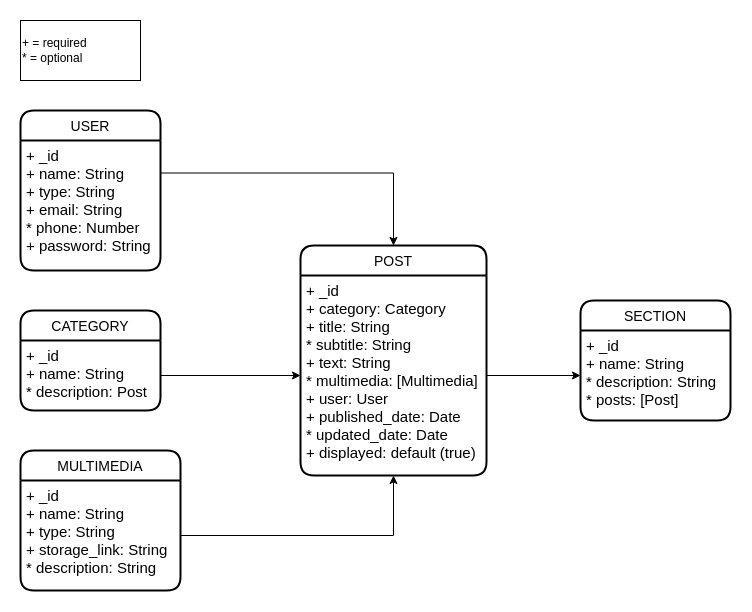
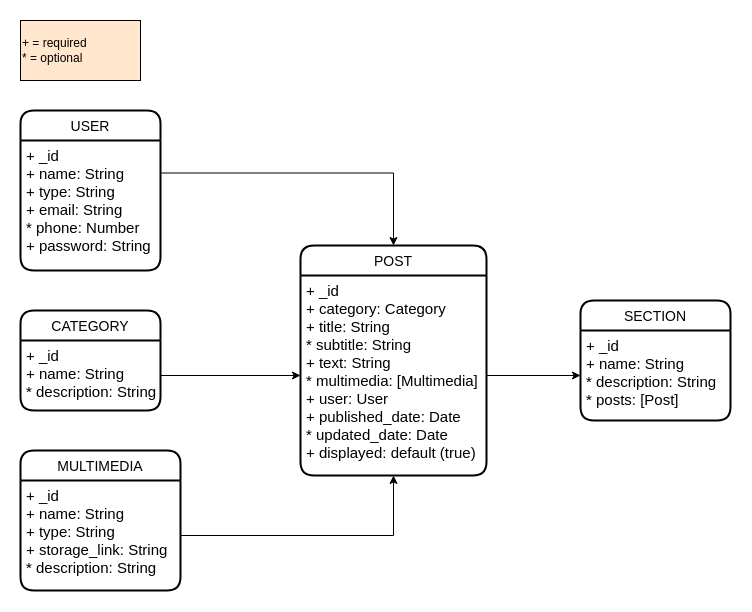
node "+ = required * = optional": fillcolor #ffffff -> #ffe6cc
node "+ _id + name: String * description: Post": label "+ _id + name: String * description: Post" -> "+ _id + name: String * description: String"
